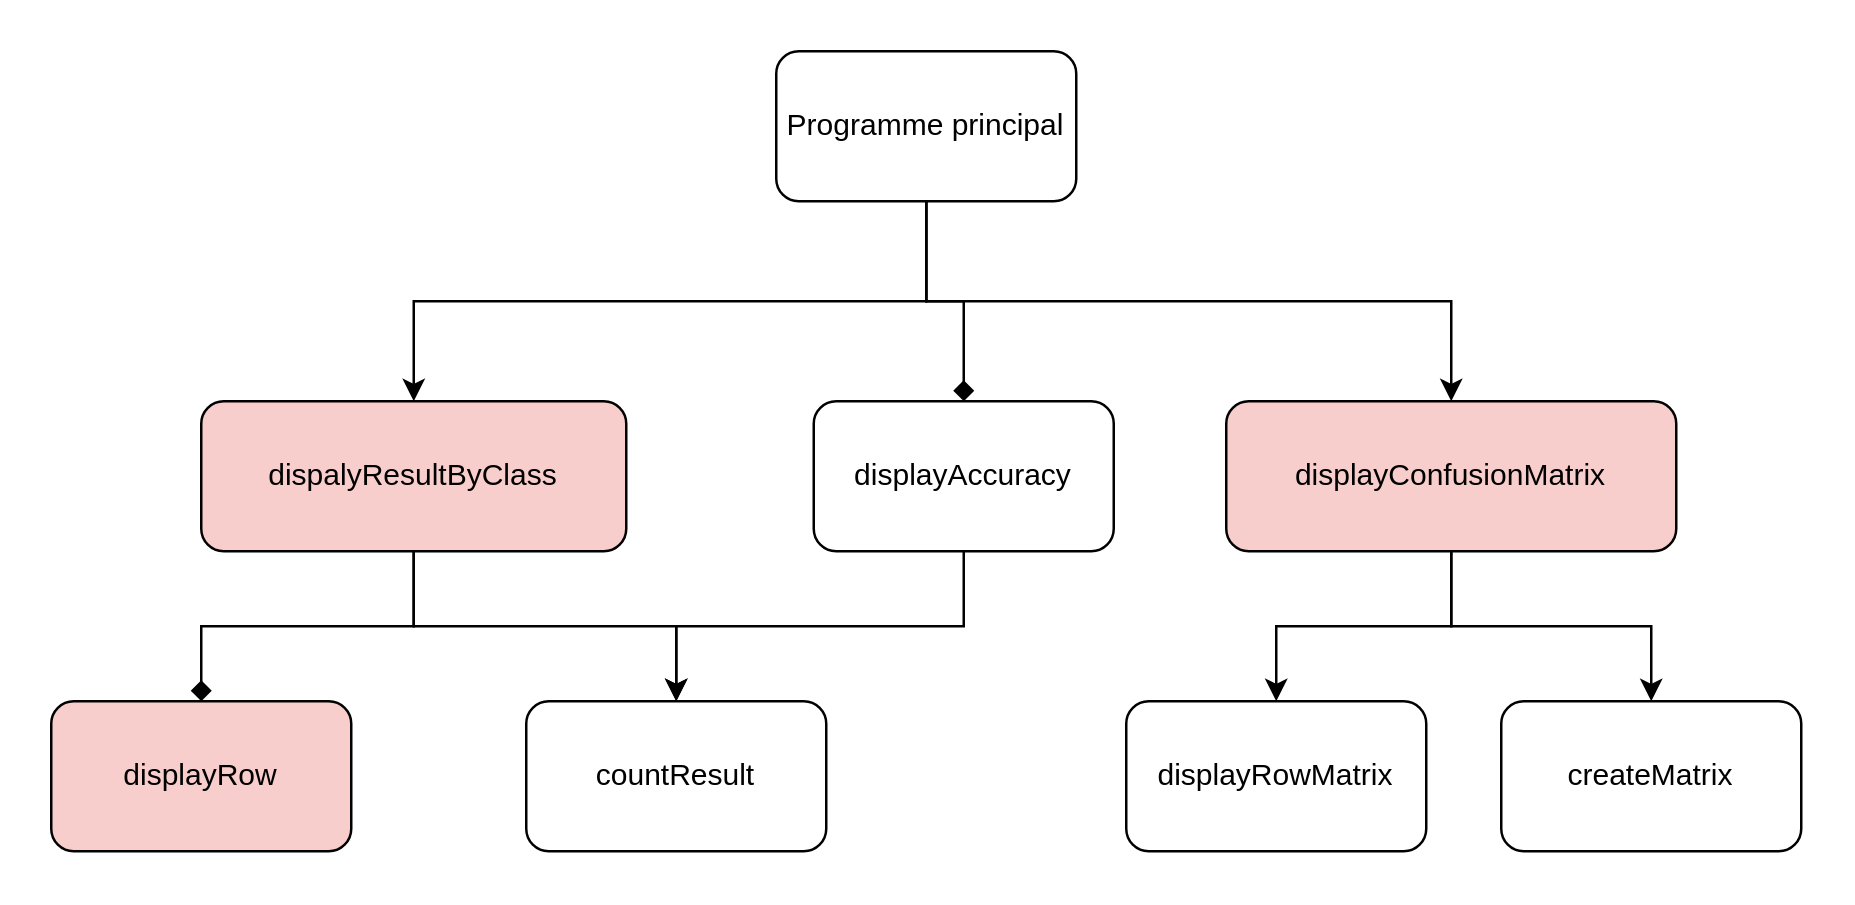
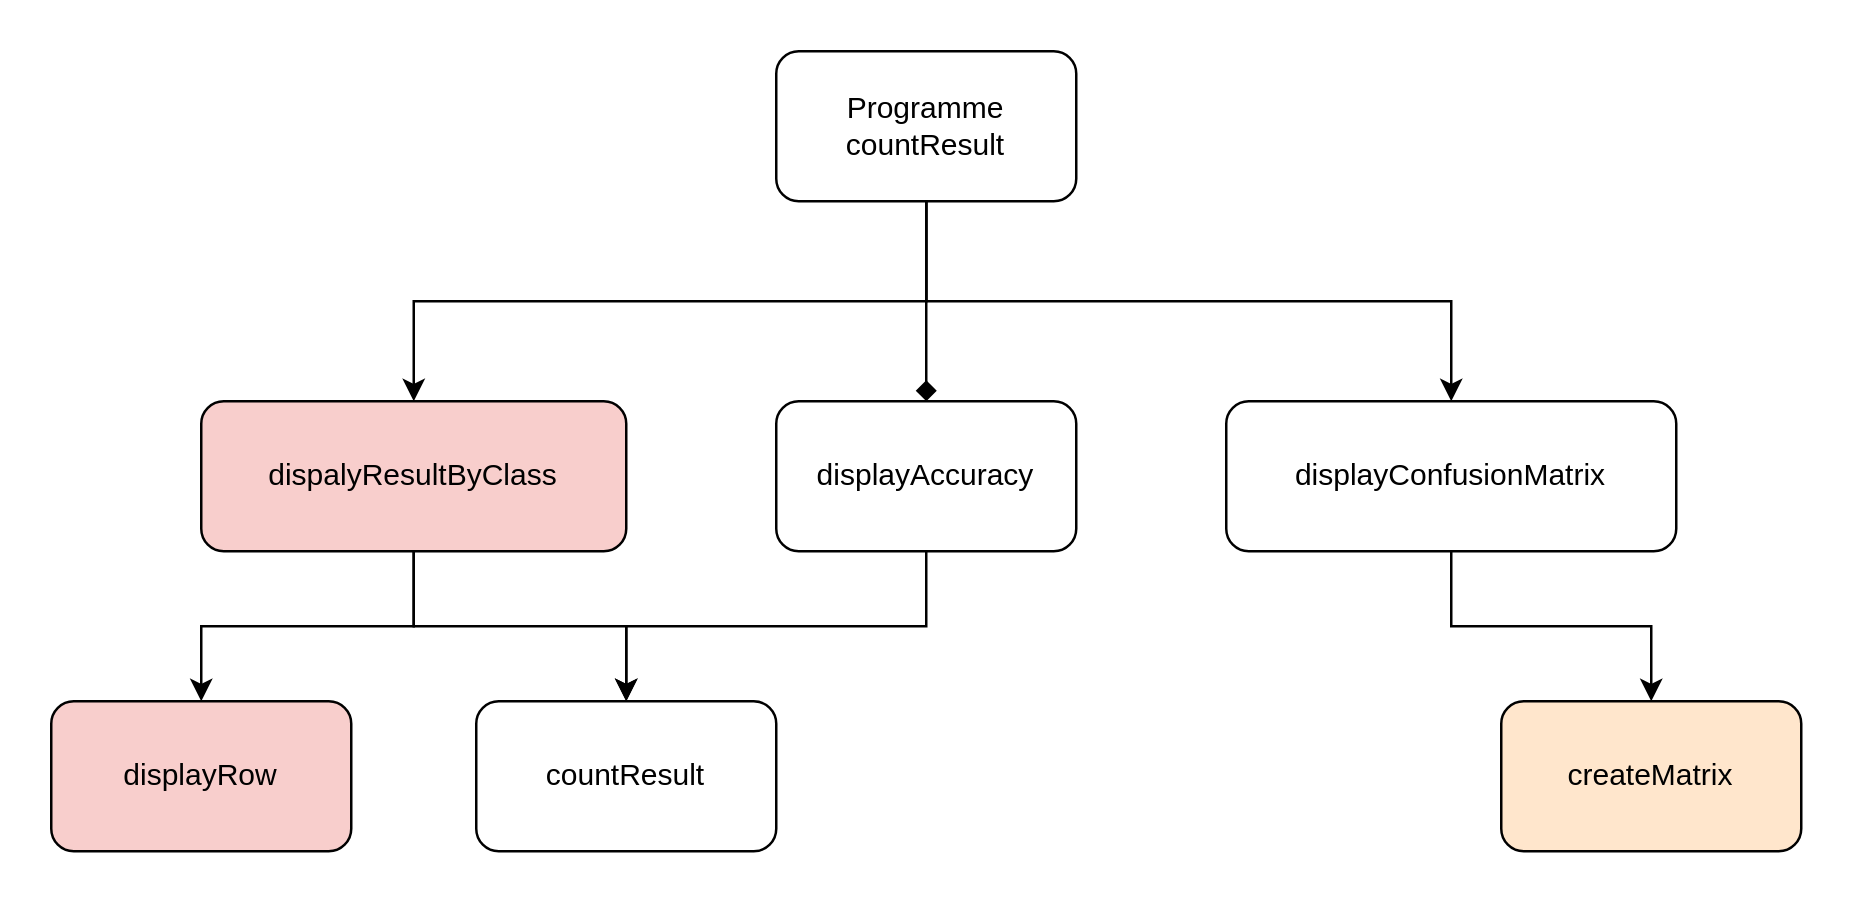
node "Programme principal": label "Programme principal" -> "Programme countResult"
node "displayAccuracy": moved (964, 476) -> (926, 476)
node "displayConfusionMatrix": fillcolor #f8cecc -> #ffffff
edge "displayConfusionMatrix" -> "displayRowMatrix": removed
edge "dispalyResultByClass" -> "displayRow": arrowhead diamond -> classic
node "countResult": moved (676, 776) -> (626, 776)
node "displayRowMatrix": removed
node "createMatrix": fillcolor #ffffff -> #ffe6cc
